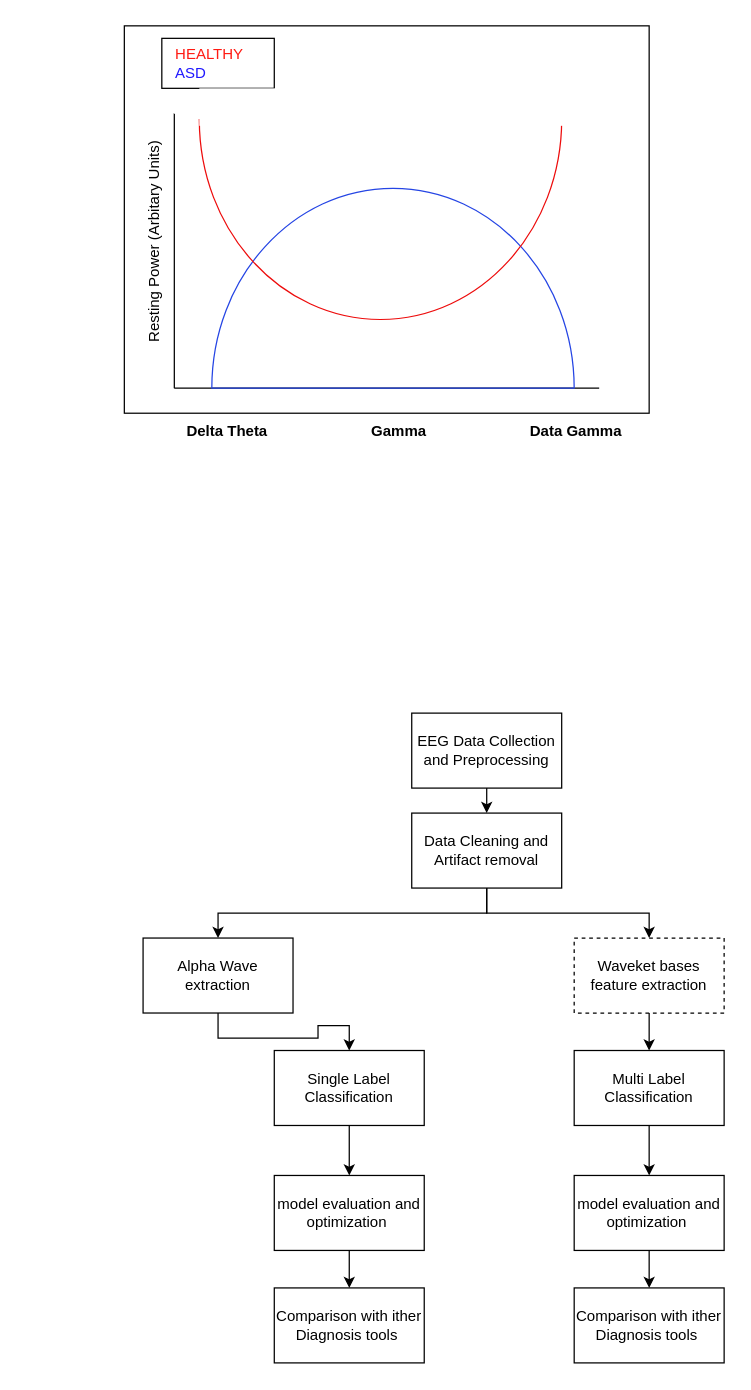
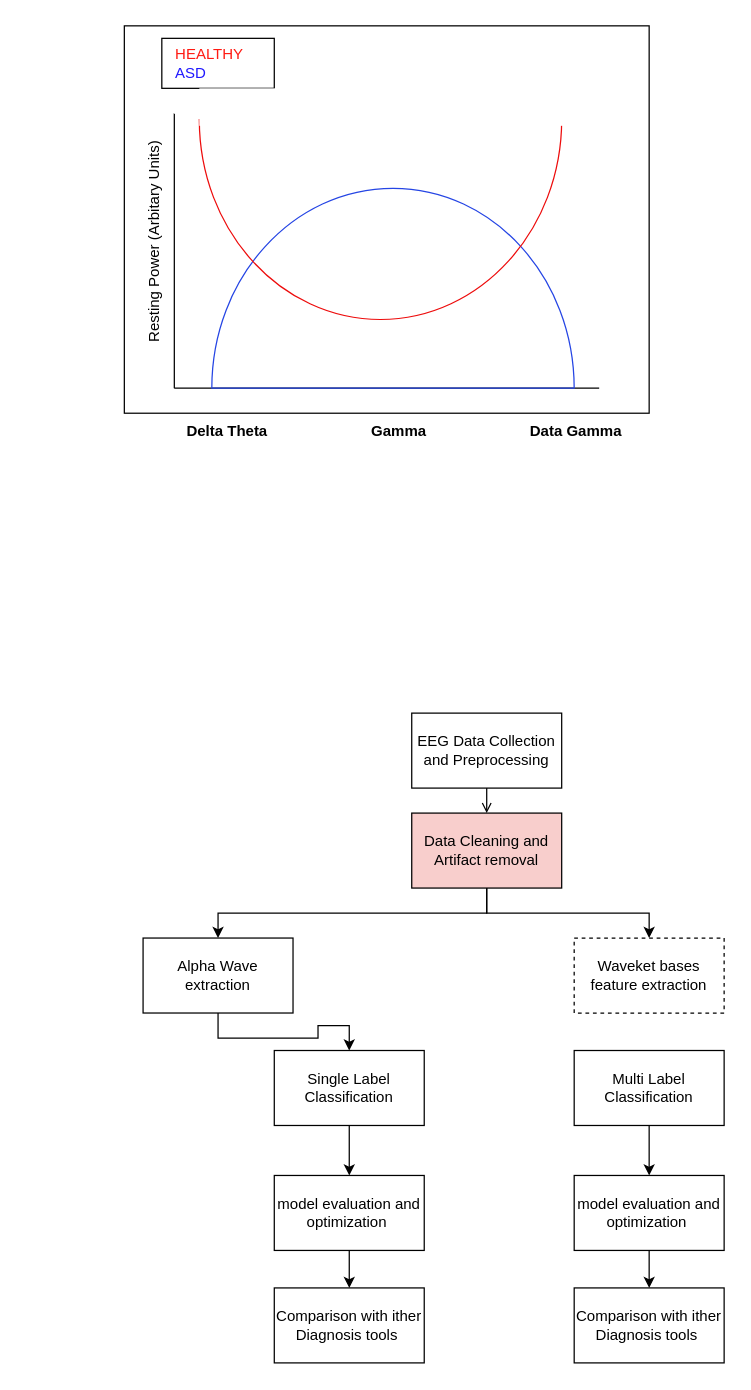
edge "EEG Data Collection and Preprocessing" -> "Data Cleaning and Artifact removal": arrowhead classic -> open
node "Data Cleaning and Artifact removal": fillcolor #ffffff -> #f8cecc
edge "Waveket bases feature extraction" -> "Multi Label Classification": removed
